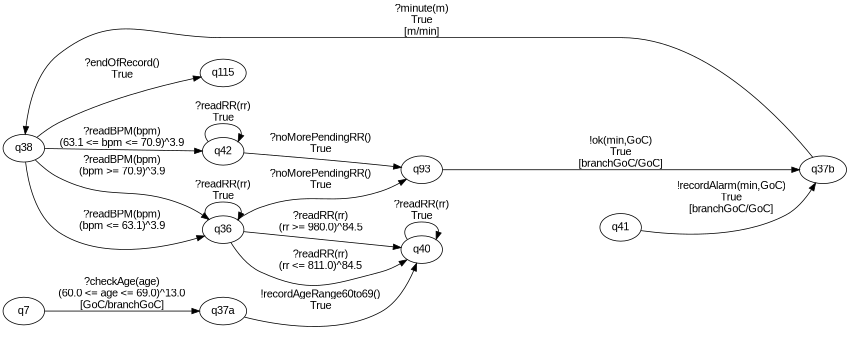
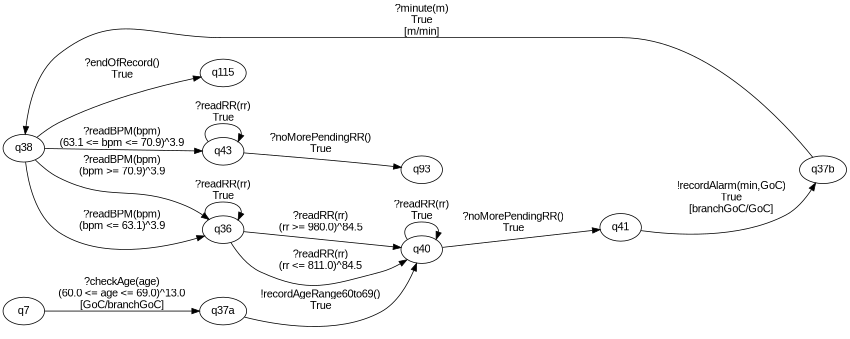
node "q42": label "q42" -> "q43"
edge "q93" -> "q37b": removed, label "!ok(min,GoC) True [branchGoC/GoC]"
edge "q36" -> "q93": removed, label "?noMorePendingRR() True"
edge "q40" -> "q41": added, label "?noMorePendingRR() True"
